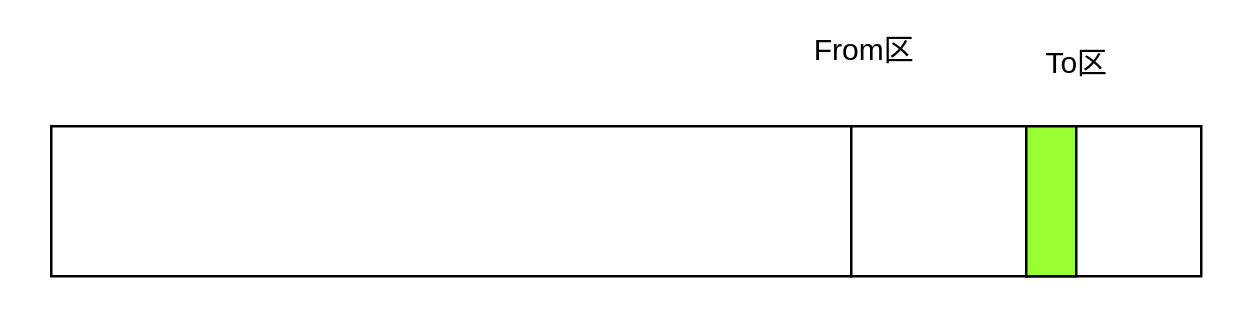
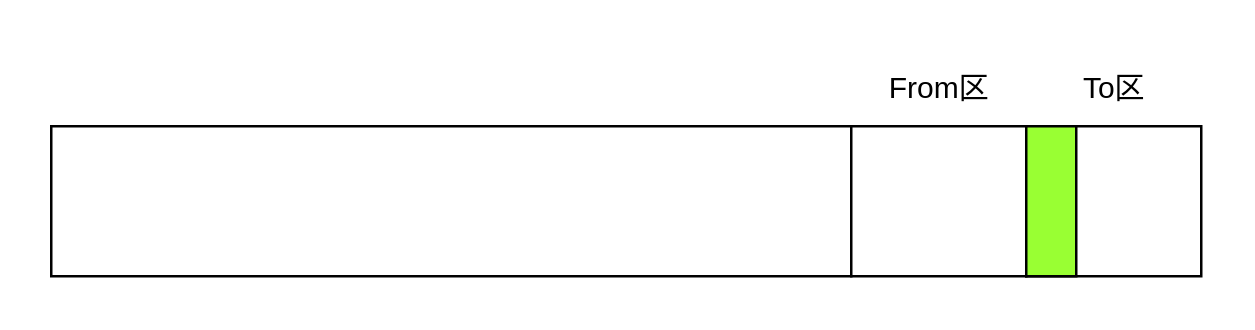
node "From区": moved (864, 51) -> (939, 89)
node "To区": moved (1076, 64) -> (1114, 89)
